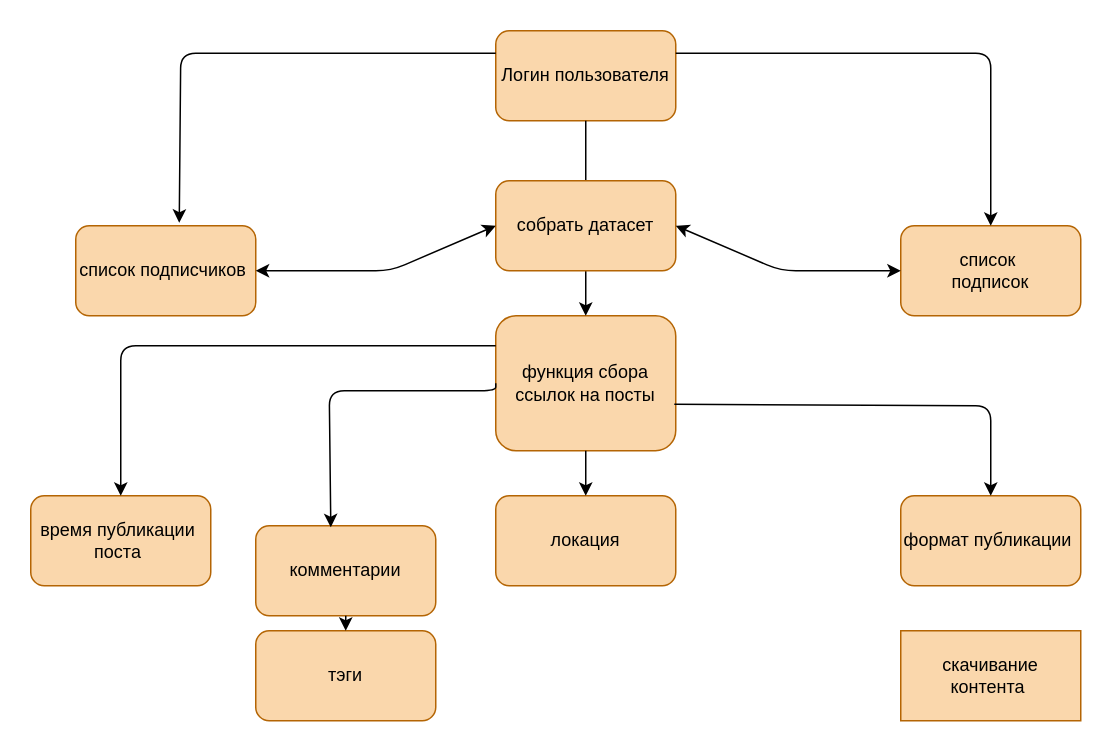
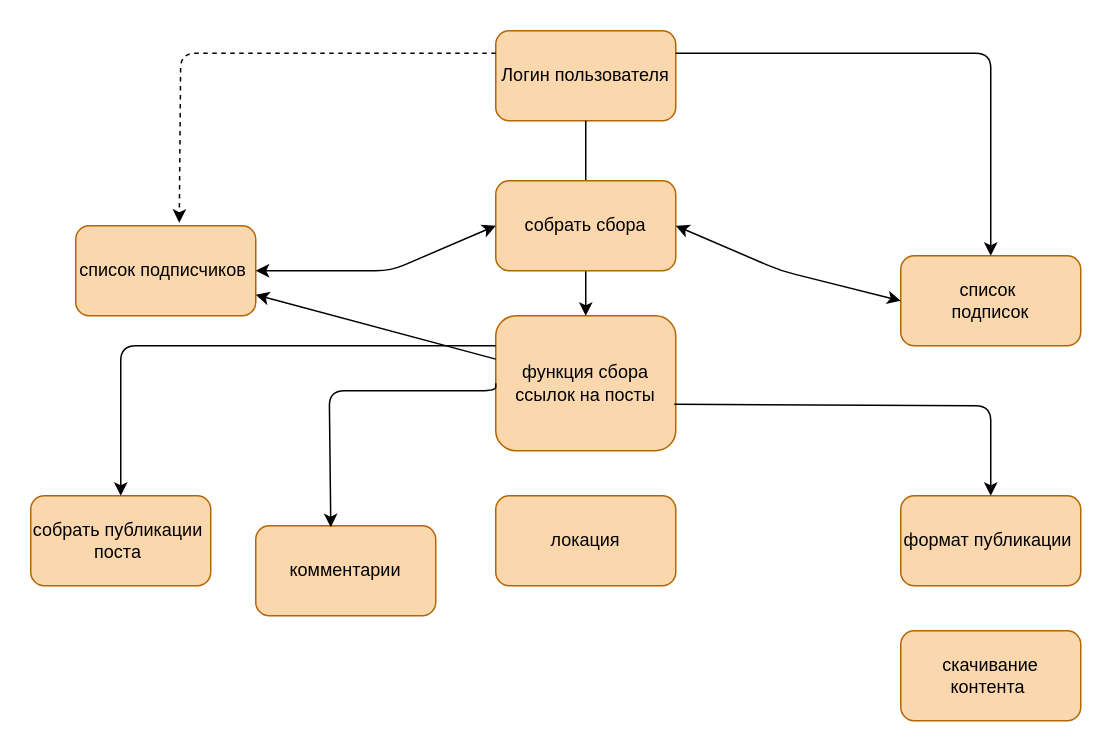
edge "Логин пользователя" -> "список подписчиков": style solid -> dashed
node "собрать датасет": label "собрать датасет" -> "собрать сбора"
node "список подписок": moved (991, 271) -> (991, 301)
edge "функция сбора ссылок на посты" -> "локация": now "функция сбора ссылок на посты" -> "список подписчиков"
node "время публикации поста": label "время публикации поста" -> "собрать публикации поста"
edge "комментарии" -> "тэги": removed
node "тэги": removed
node "скачивание контента": shape rectangle -> rounded rectangle
